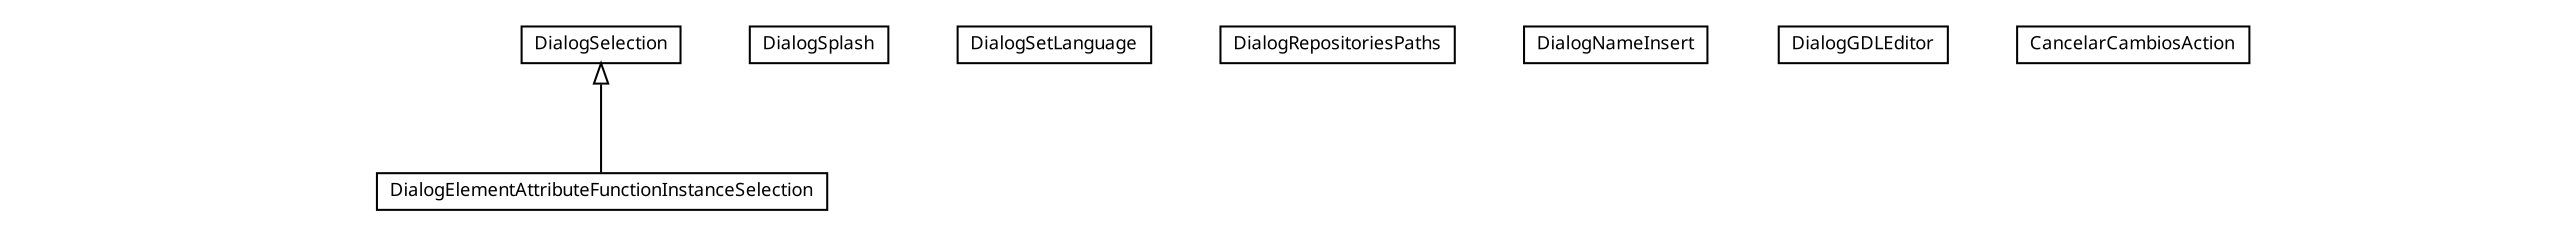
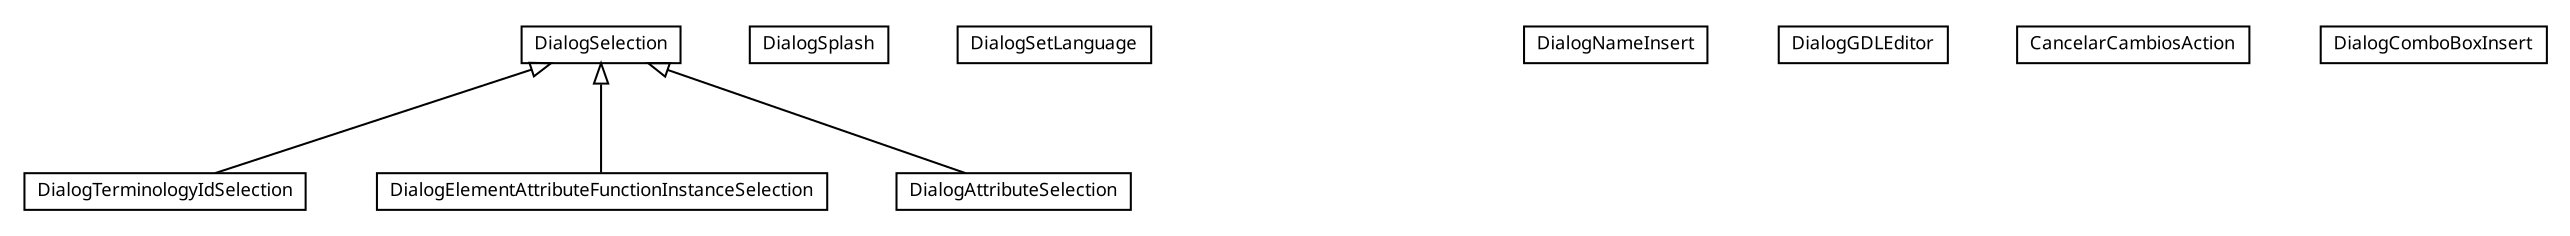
node "DialogRepositoriesPaths": removed
node "DialogComboBoxInsert": added
node "DialogTerminologyIdSelection": added
node "DialogAttributeSelection": added
